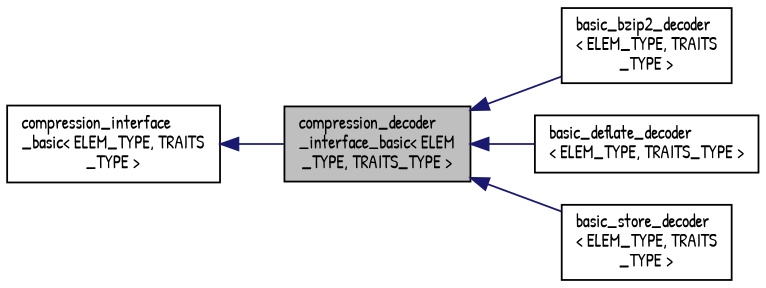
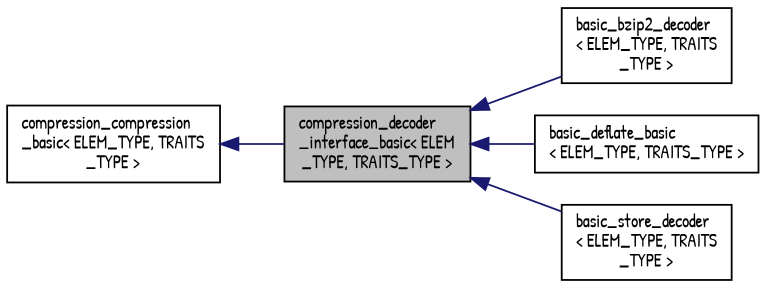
node "compression_interface _basic< ELEM_TYPE, TRAITS _TYPE >": label "compression_interface _basic< ELEM_TYPE, TRAITS _TYPE >" -> "compression_compression _basic< ELEM_TYPE, TRAITS _TYPE >"
node "basic_deflate_decoder < ELEM_TYPE, TRAITS_TYPE >": label "basic_deflate_decoder < ELEM_TYPE, TRAITS_TYPE >" -> "basic_deflate_basic < ELEM_TYPE, TRAITS_TYPE >"
